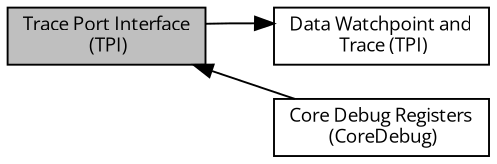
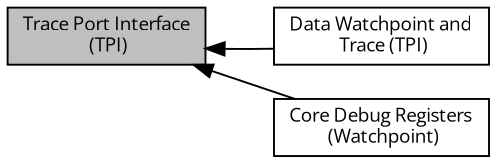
edge "Trace Port Interface (TPI)" -> "Data Watchpoint and Trace (TPI)": reversed
node "Core Debug Registers (CoreDebug)": label "Core Debug Registers (CoreDebug)" -> "Core Debug Registers (Watchpoint)"
